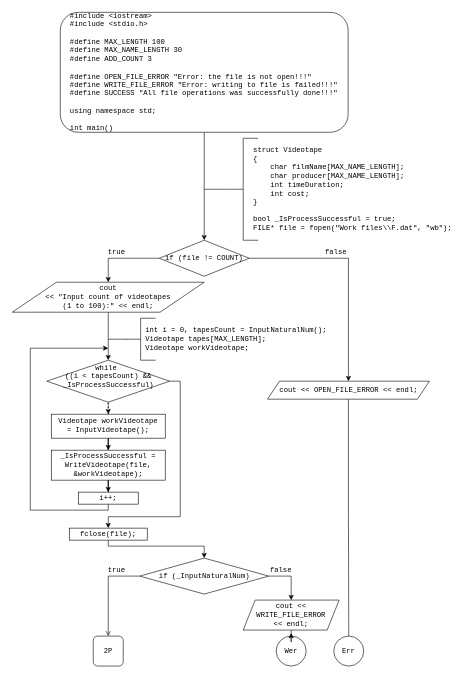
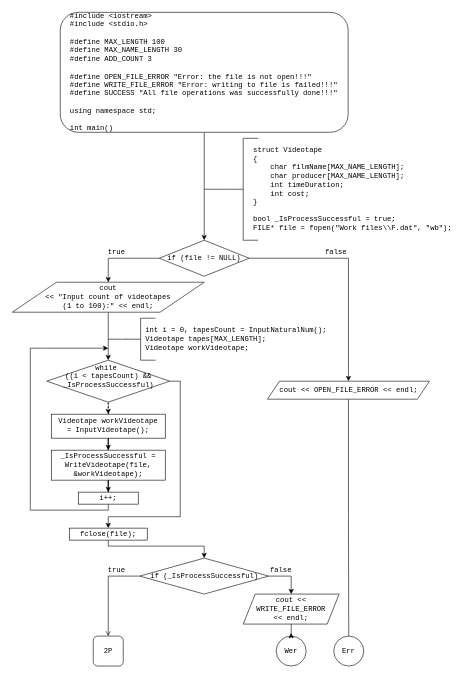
node "if (file != COUNT)": label "if (file != COUNT)" -> "if (file != NULL)"
node "if (_InputNaturalNum)": label "if (_InputNaturalNum)" -> "if (_IsProcessSuccessful)"
node "cout << WRITE_FILE_ERROR << endl;": moved (291, 615) -> (291, 609)
